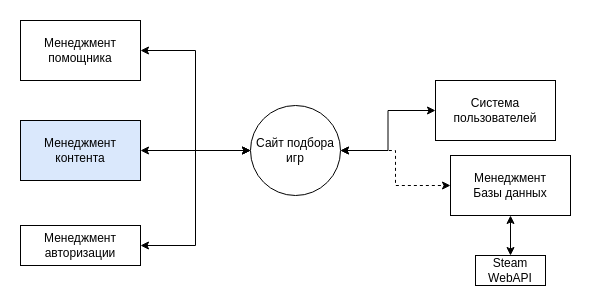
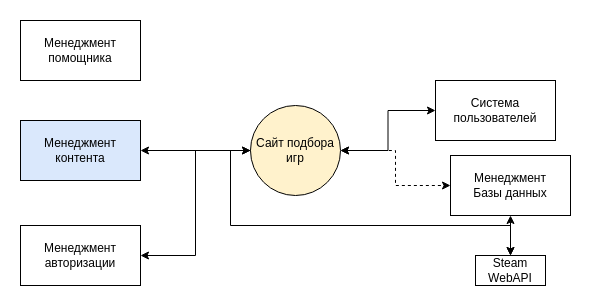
edge "Менеджмент помощника" -- "Сайт подбора игр": now "Steam WebAPI" -- "Сайт подбора игр"
edge "Менеджмент контента" -- "Сайт подбора игр": arrowhead classic -> none
node "Сайт подбора игр": fillcolor #ffffff -> #fff2cc
node "Менеджмент авторизации": size 120x40 -> 120x60
